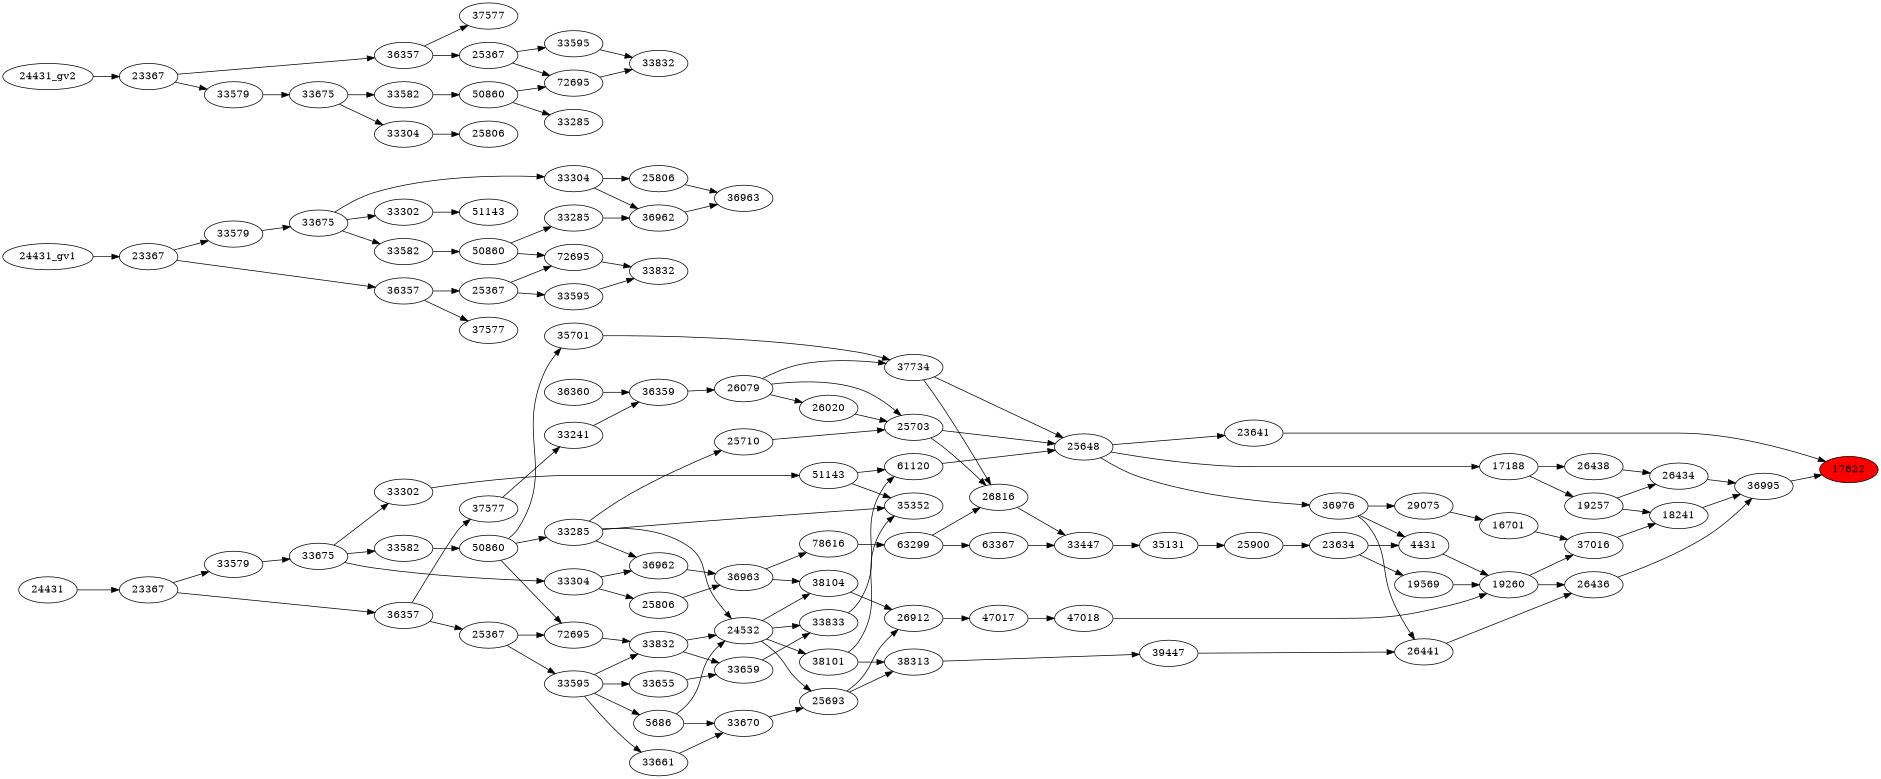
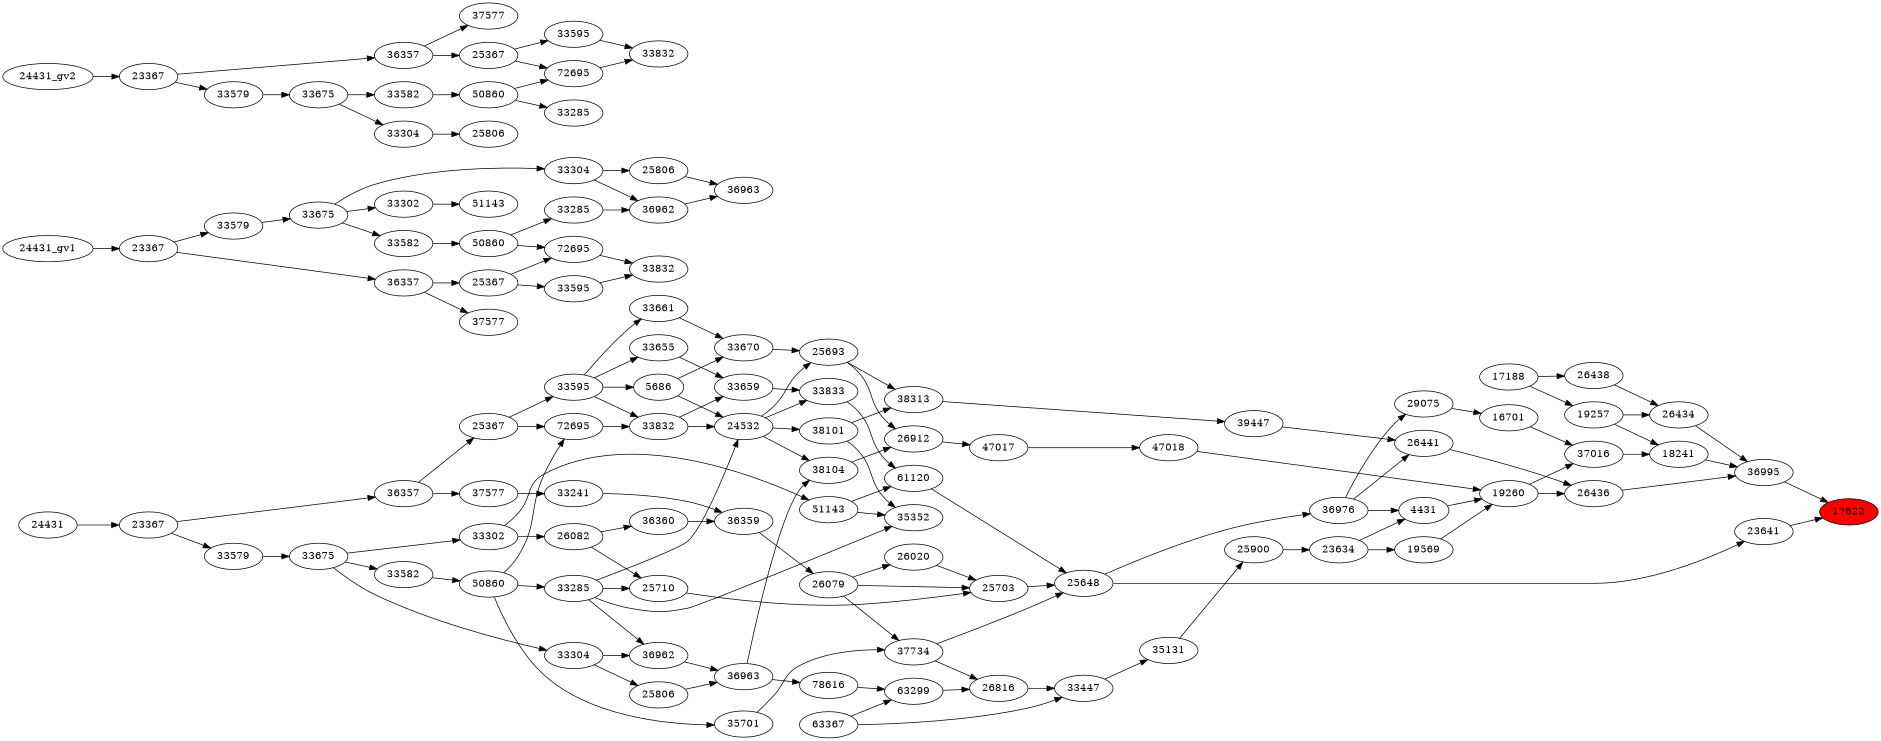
edge "25703" -> "26816": removed
edge "25648" -> "17188": removed
node "26082": added
edge "63299" -> "63367": reversed
